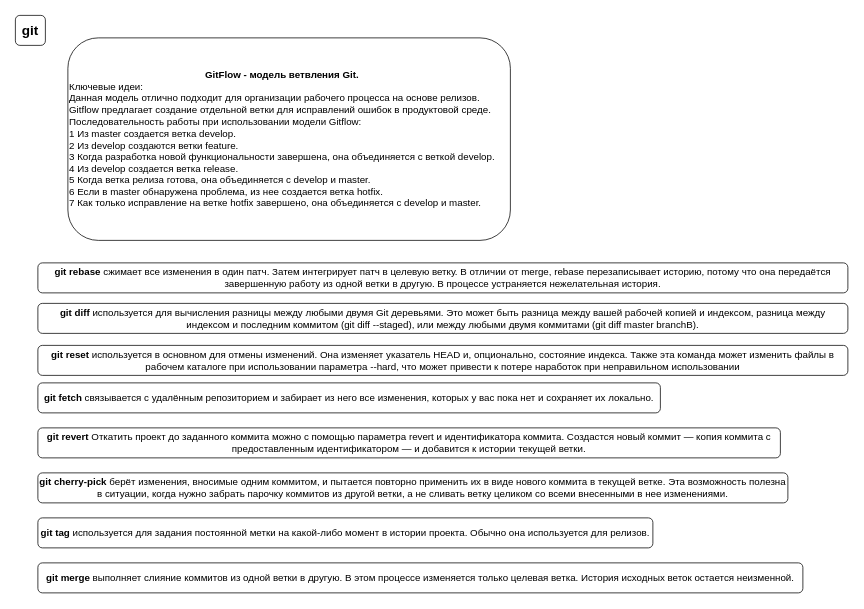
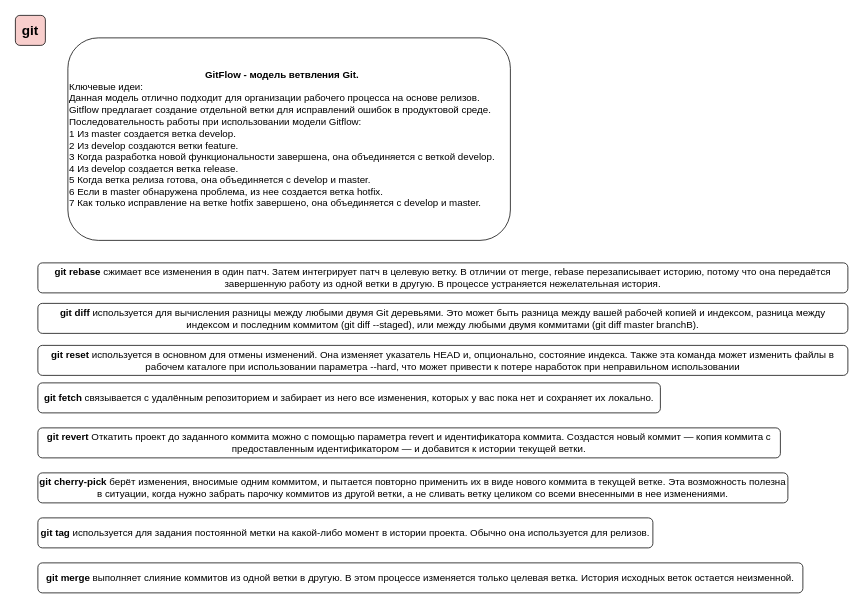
node "git": fillcolor #ffffff -> #f8cecc
